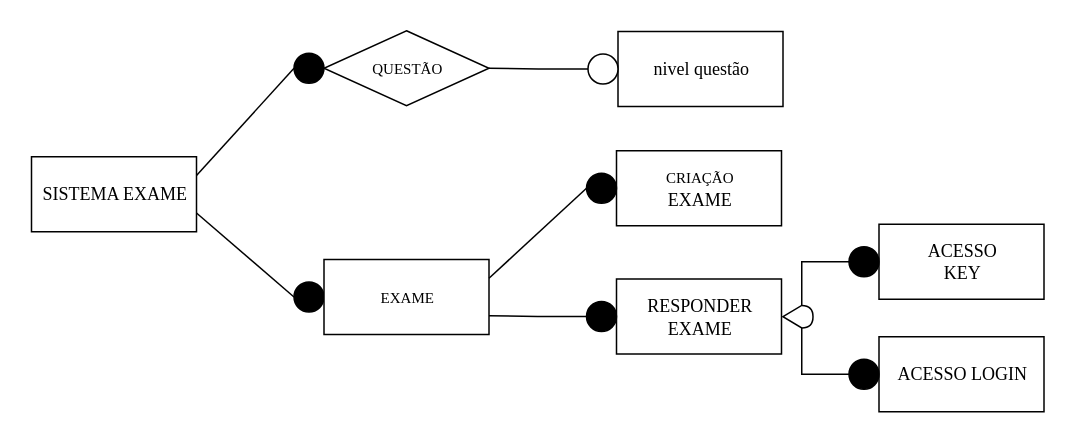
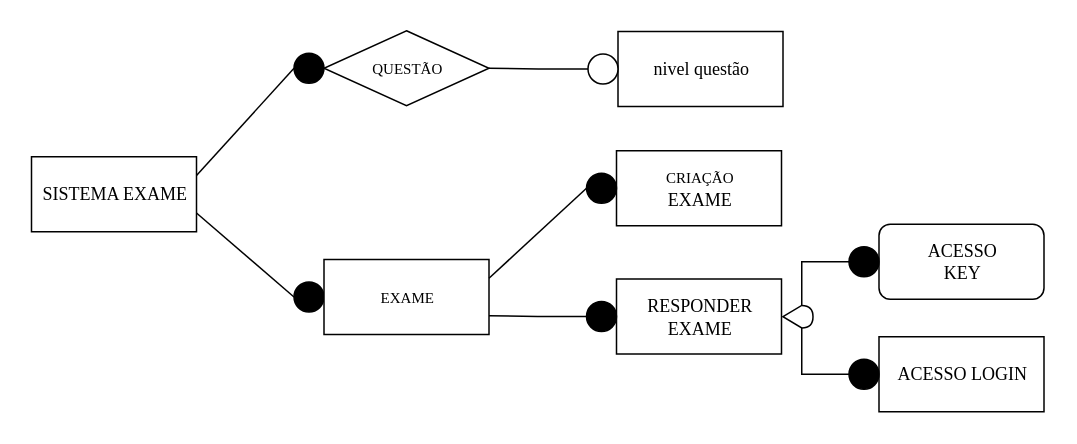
node "ACESSO KEY": shape rectangle -> rounded rectangle
